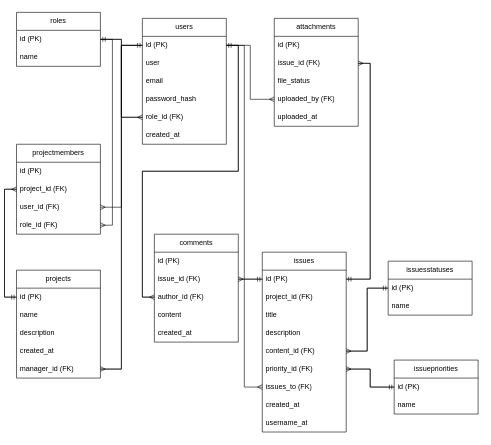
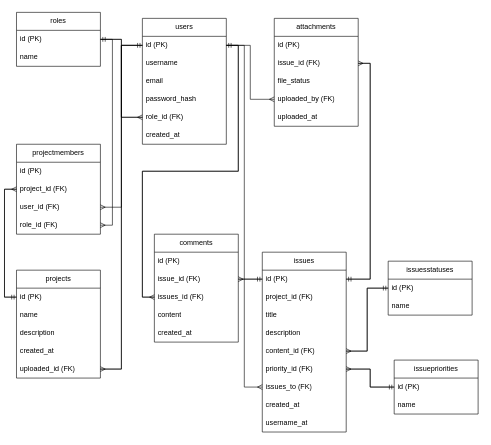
node "user": label "user" -> "username"
node "author_id (FK)": label "author_id (FK)" -> "issues_id (FK)"
node "manager_id (FK)": label "manager_id (FK)" -> "uploaded_id (FK)"
